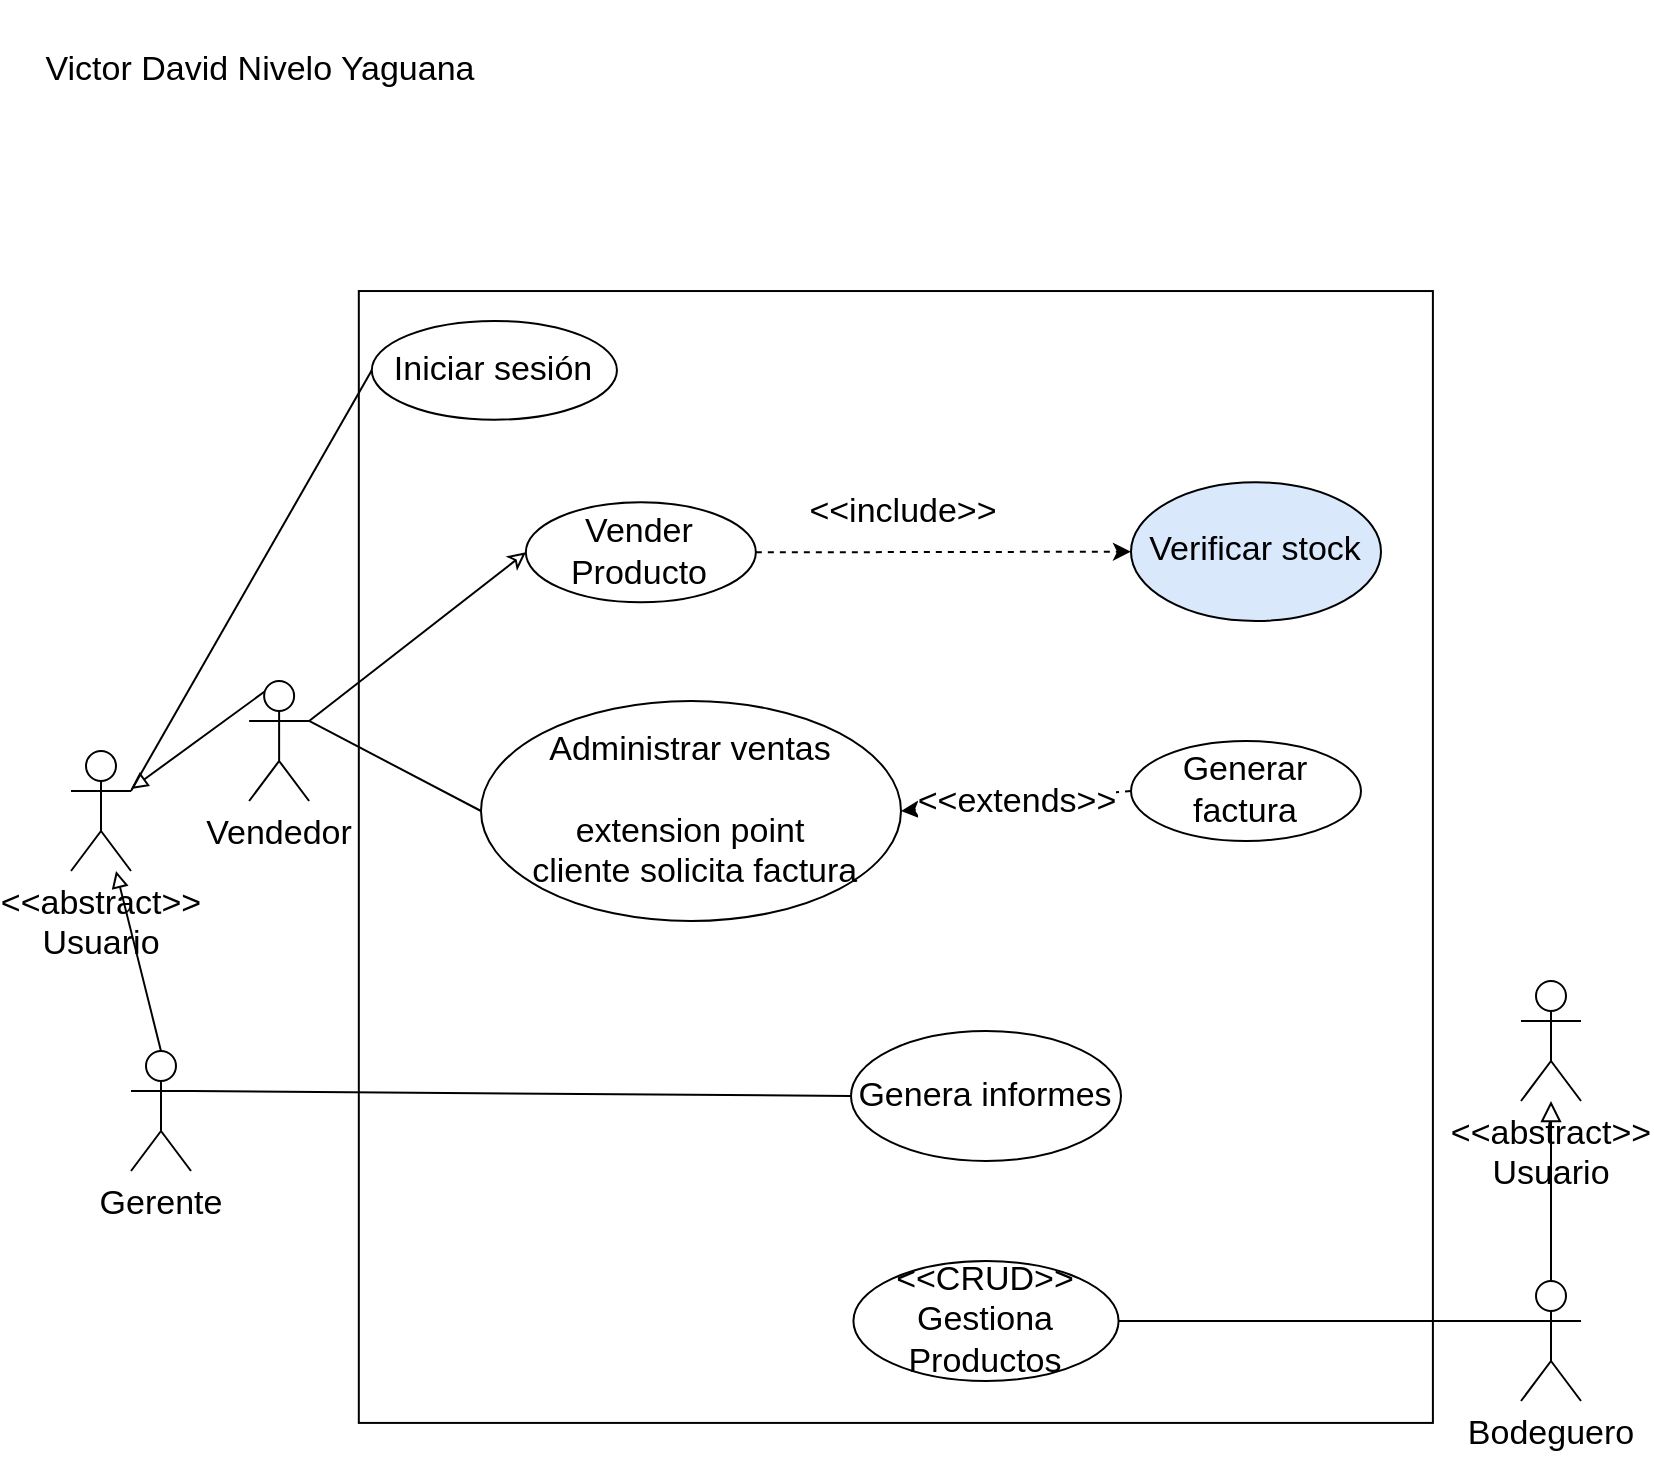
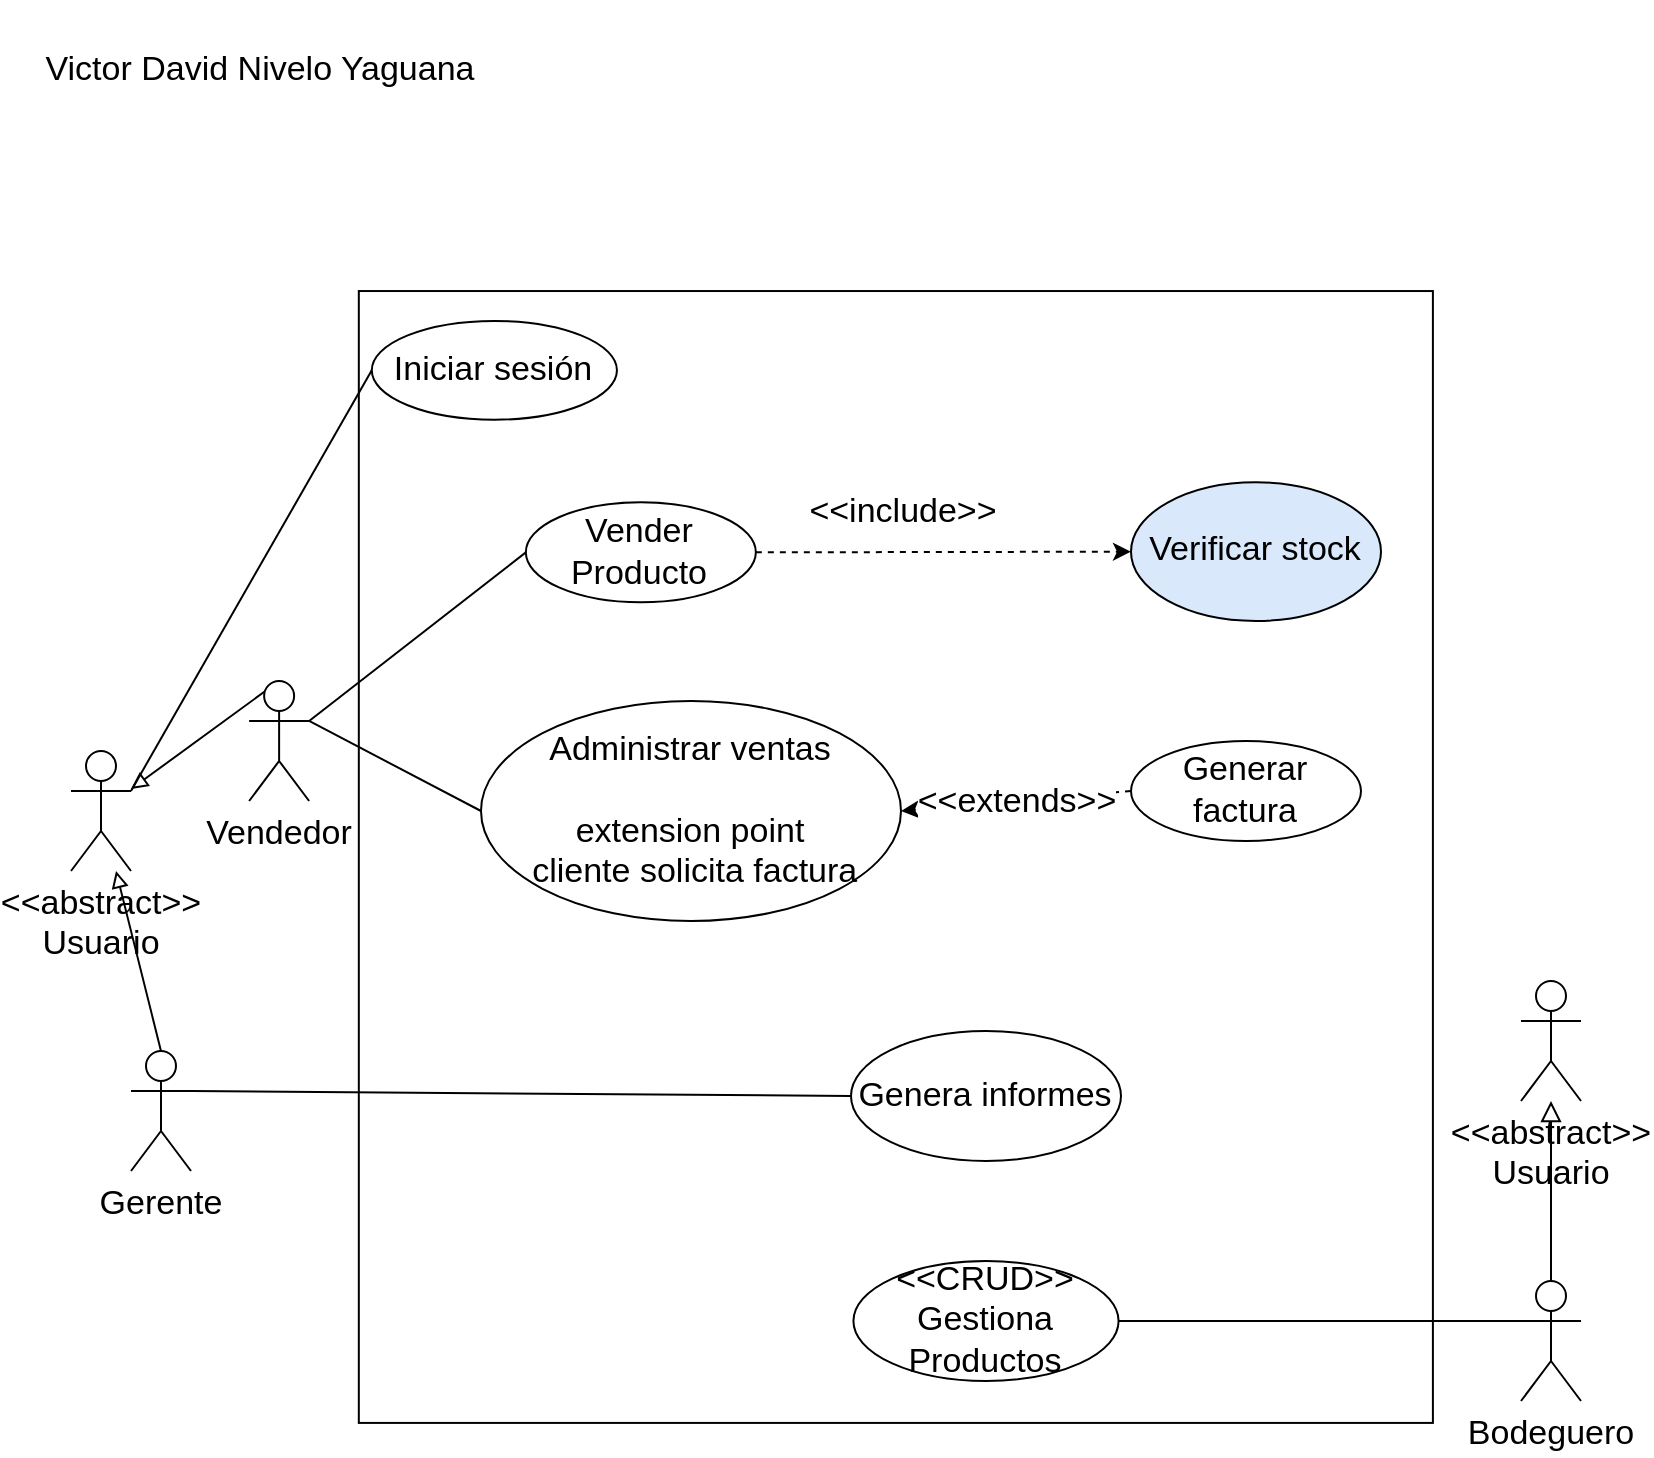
edge "Vendedor" -> "Vender Producto": arrowhead classic -> none
